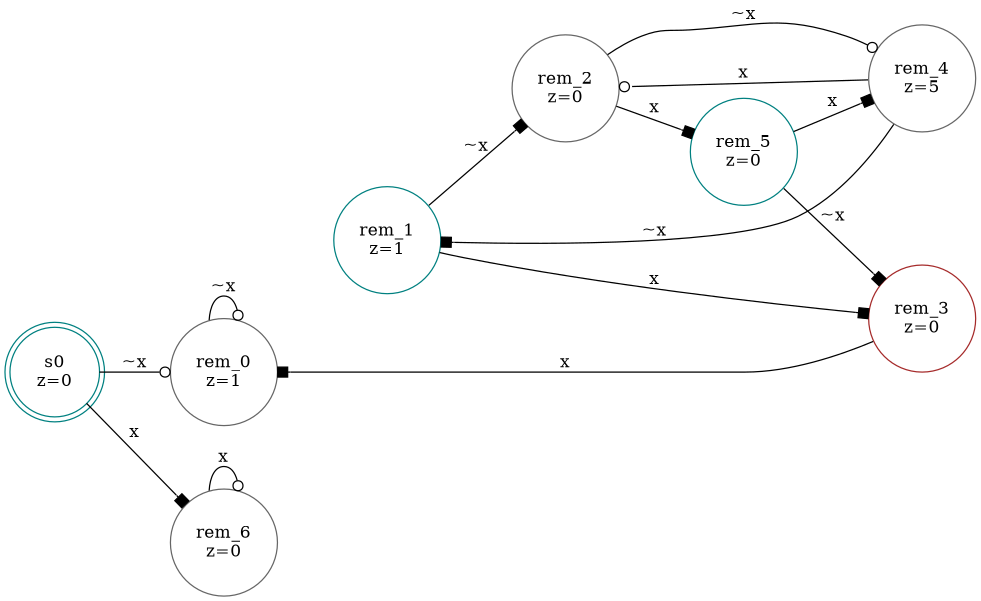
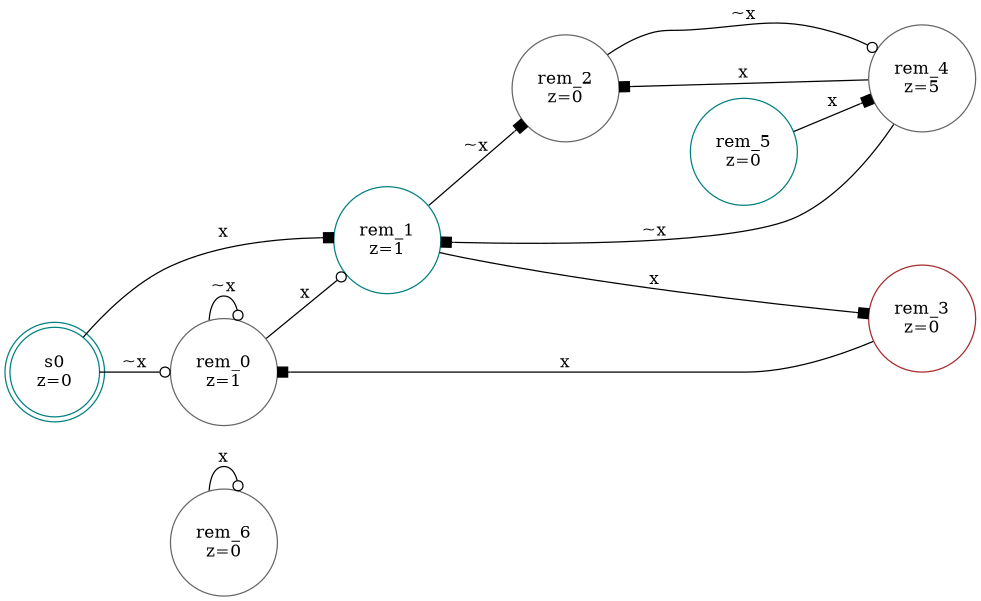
edge "rem_4 z=5" -> "rem_2 z=0": arrowhead odot -> box
edge "rem_2 z=0" -> "rem_5 z=0": removed, label "x"
edge "rem_5 z=0" -> "rem_3 z=0": removed, label "~x"
edge "rem_0 z=1" -> "rem_1 z=1": added, label "x"
edge "s0 z=0" -> "rem_6 z=0": now "s0 z=0" -> "rem_1 z=1"
